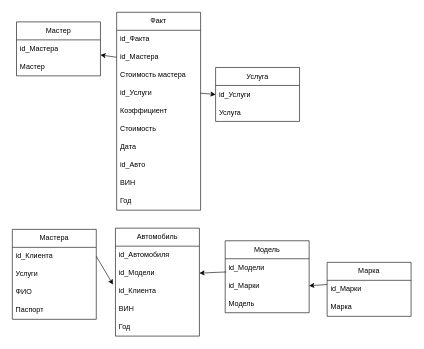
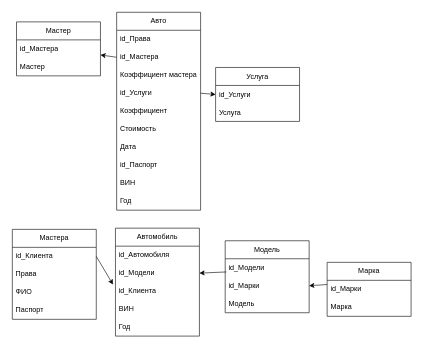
node "Факт": label "Факт" -> "Авто"
node "id_Факта": label "id_Факта" -> "id_Права"
node "Стоимость мастера": label "Стоимость мастера" -> "Коэффициент мастера"
node "id_Авто": label "id_Авто" -> "id_Паспорт"
node "Услуги": label "Услуги" -> "Права"
